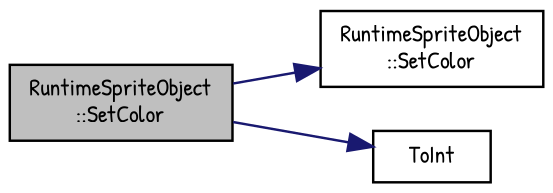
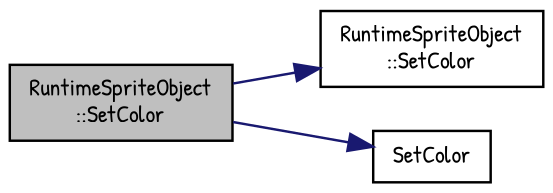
node "ToInt": label "ToInt" -> "SetColor"
